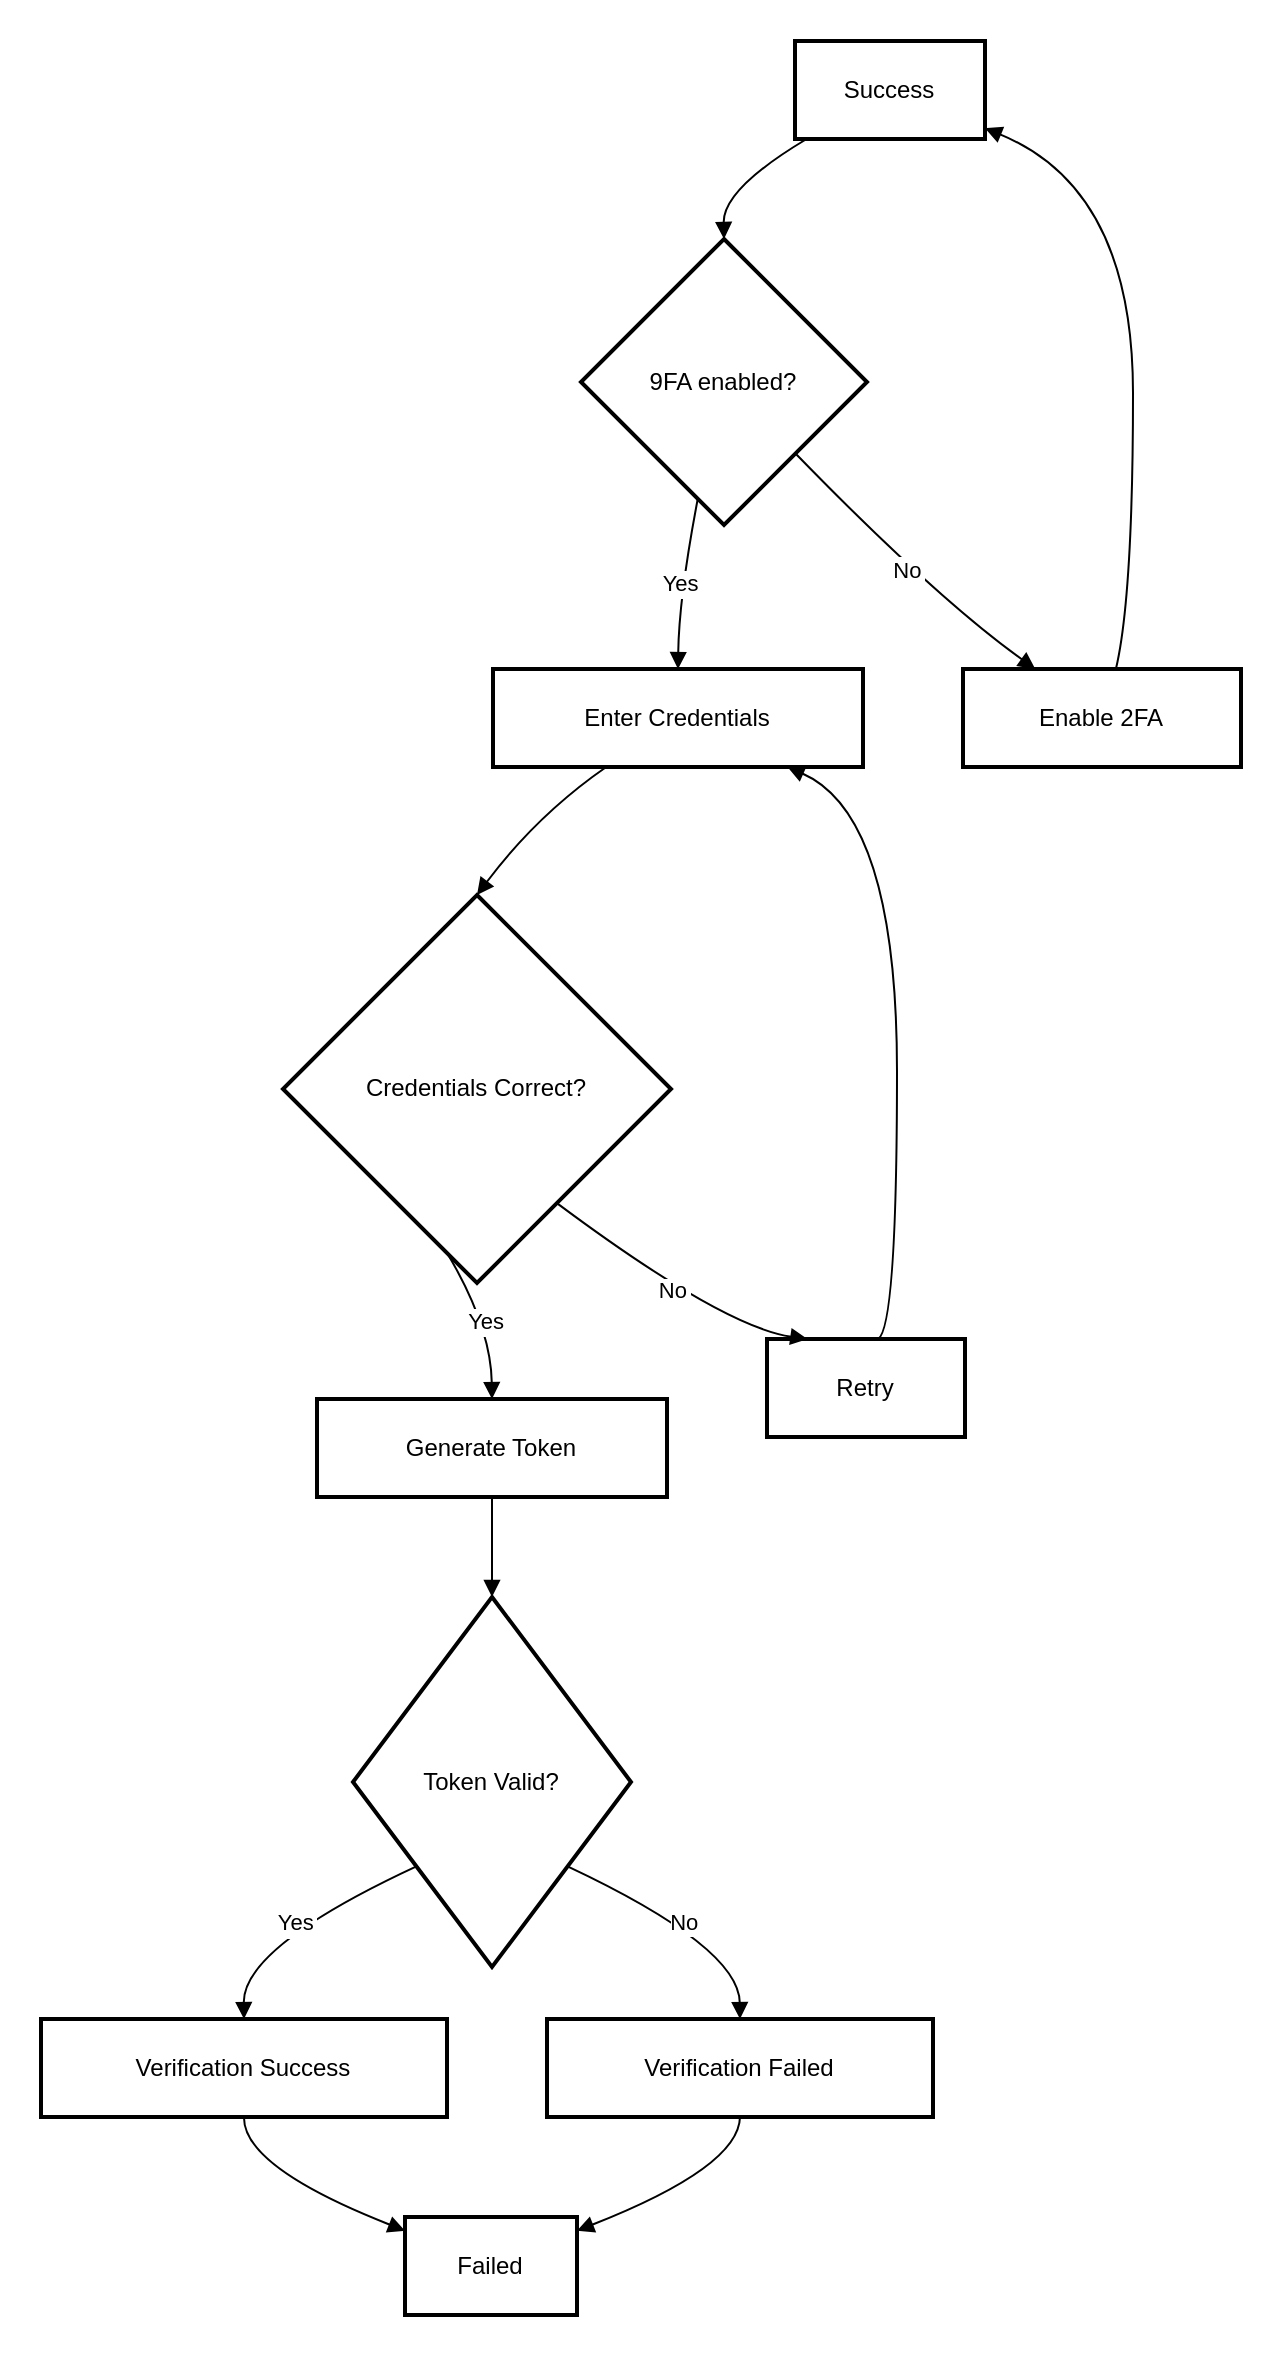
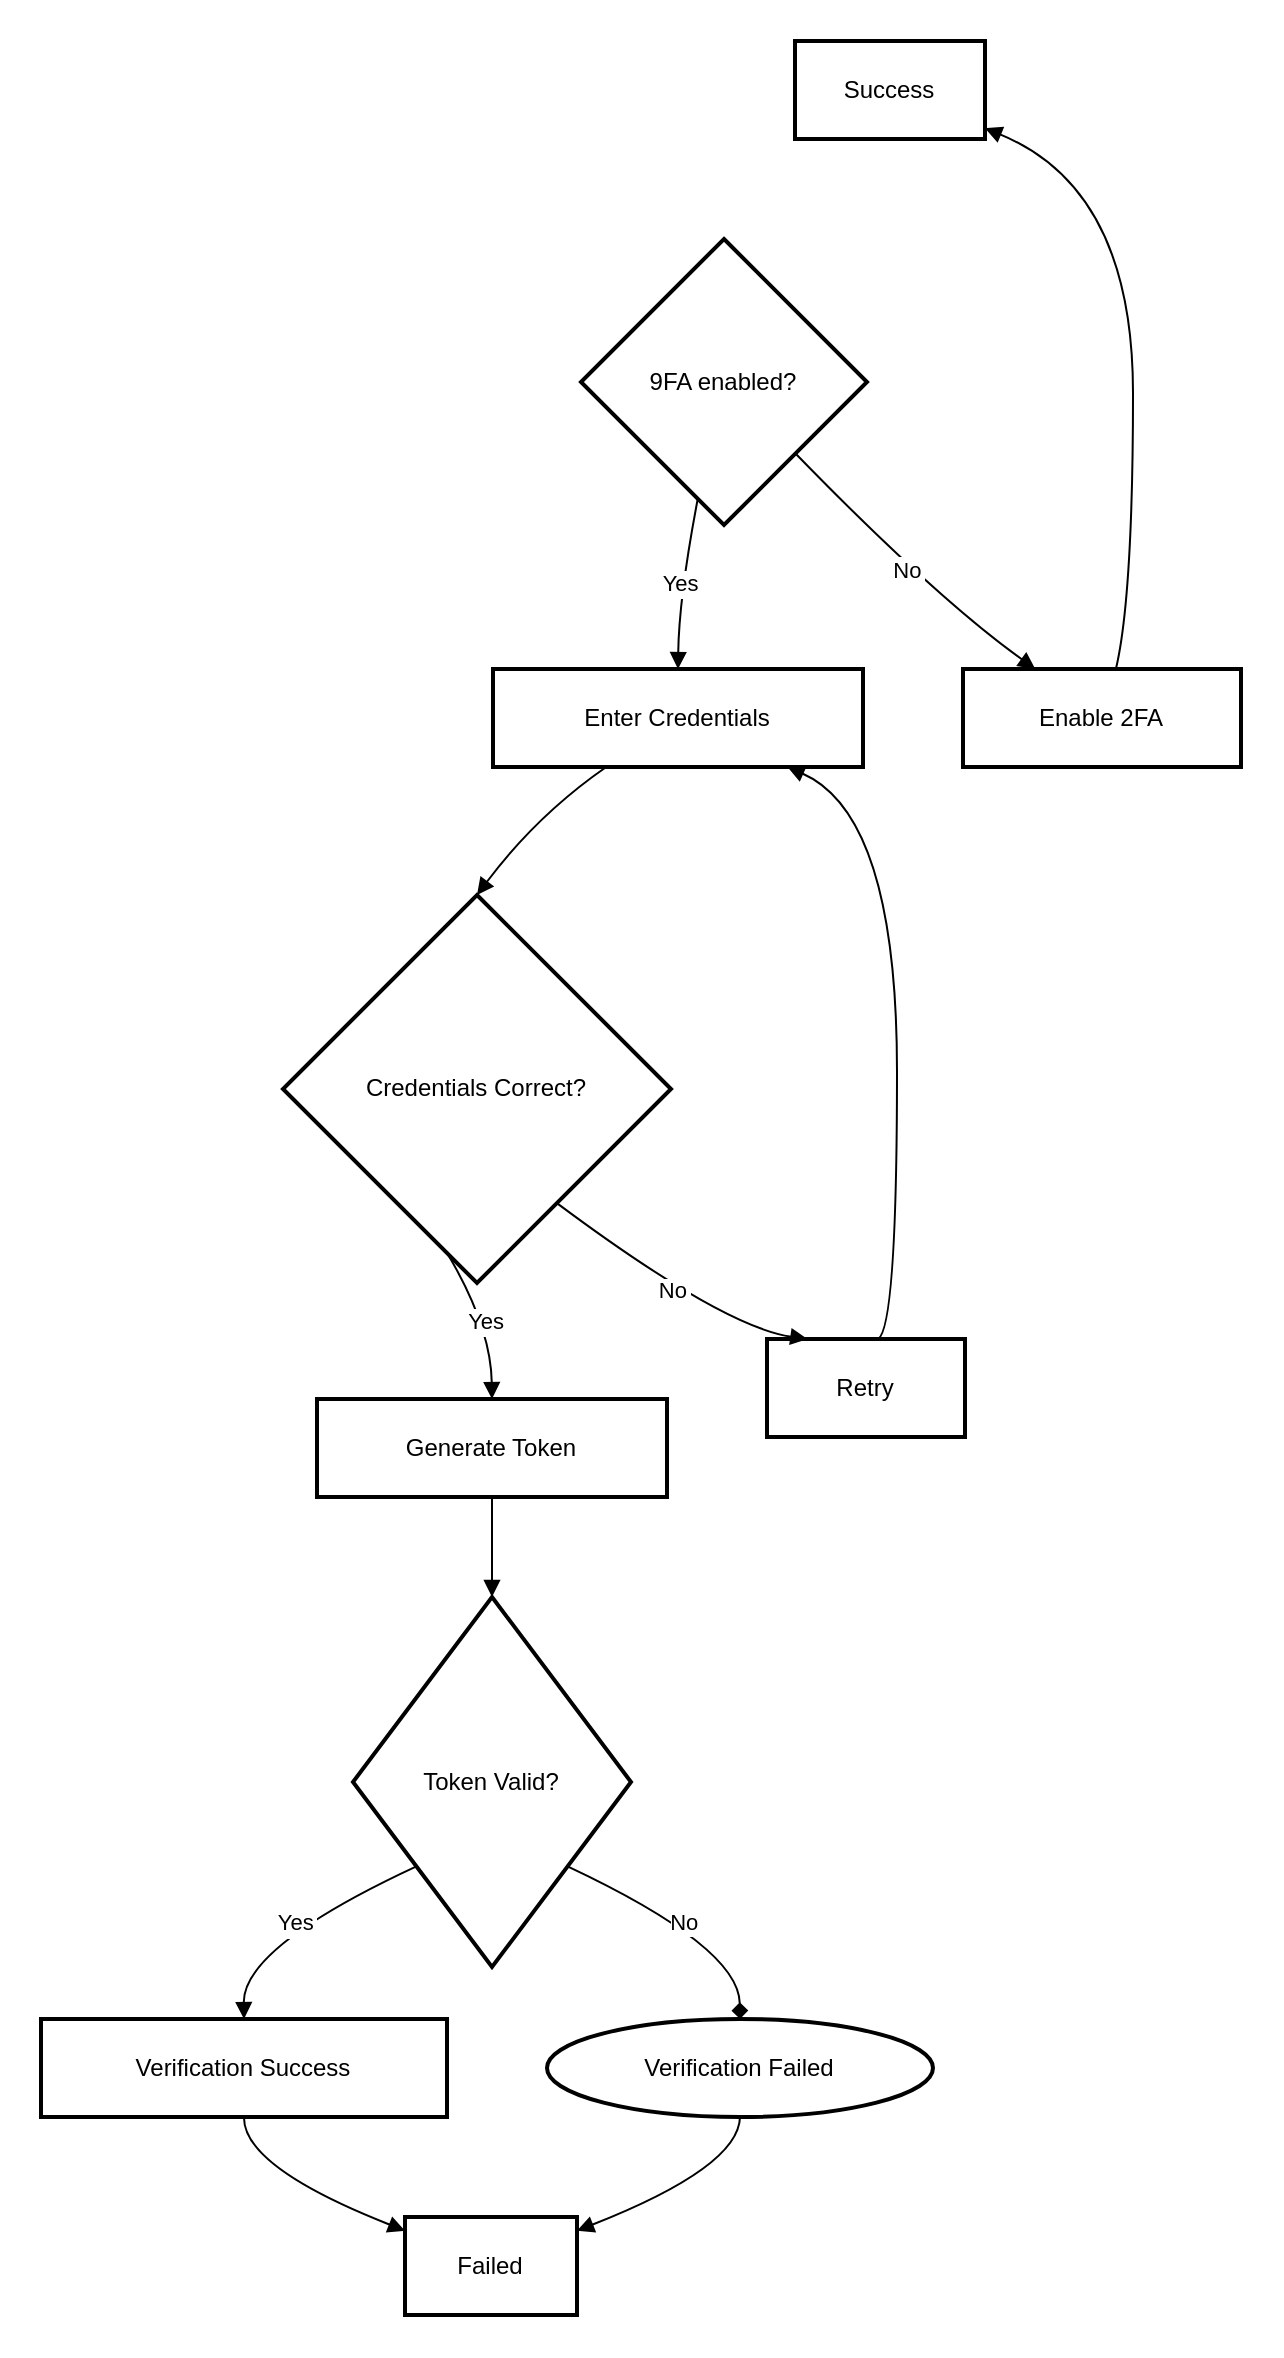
edge "Success" -> "9FA enabled?": removed
edge "Token Valid?" -> "Verification Failed": arrowhead block -> diamond
node "Verification Failed": shape rectangle -> ellipse
